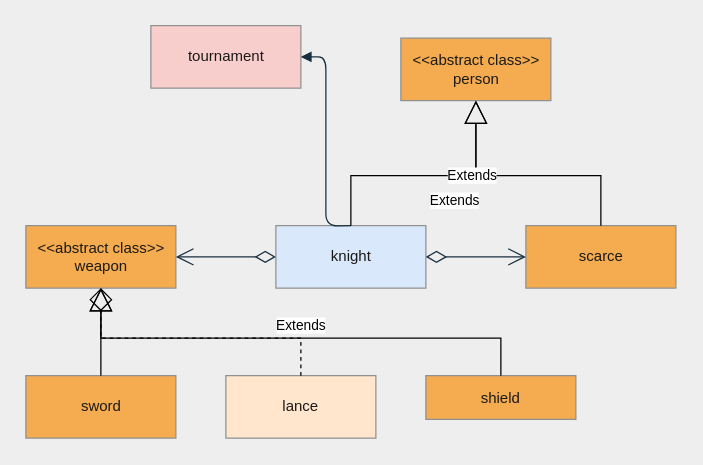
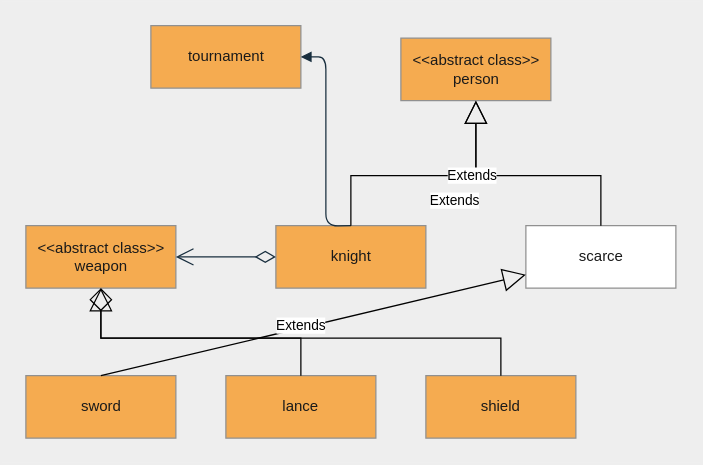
node "tournament": fillcolor #f8cecc -> #f5ab50
node "knight": fillcolor #dae8fc -> #f5ab50
edge "knight" -- "scarce": removed
node "scarce": fillcolor #f5ab50 -> #ffffff
edge "sword" -> "<<abstract class>> weapon": now "sword" -> "scarce"
edge "lance" -> "<<abstract class>> weapon": style dashed -> solid
node "shield": size 150x44 -> 150x63
node "lance": fillcolor #ffe6cc -> #f5ab50
